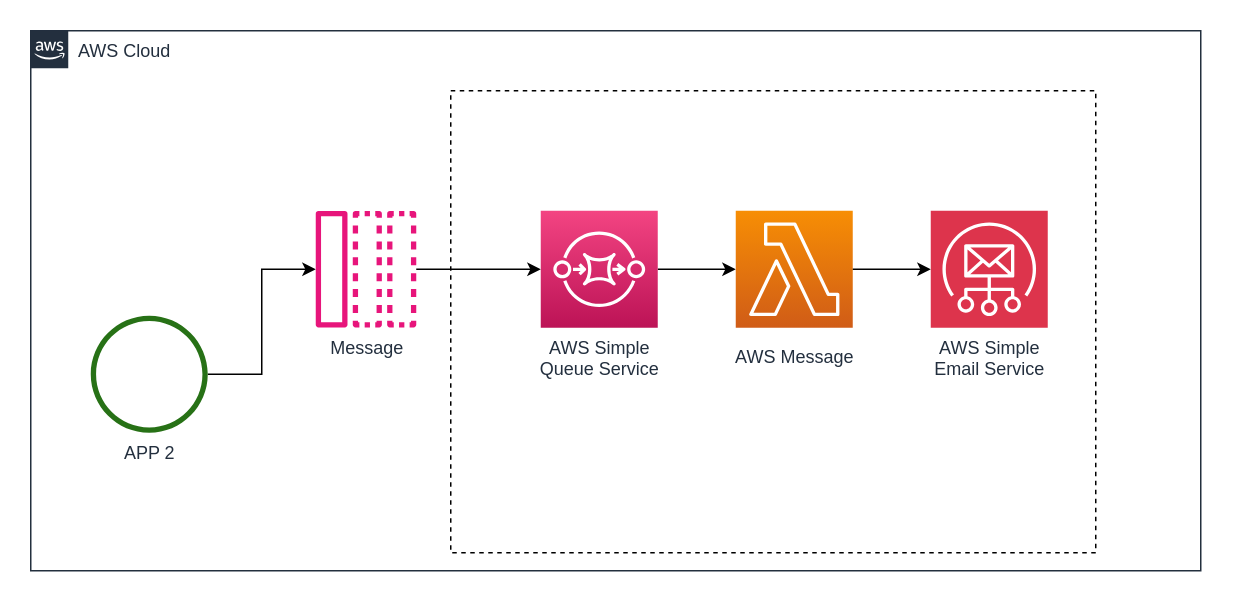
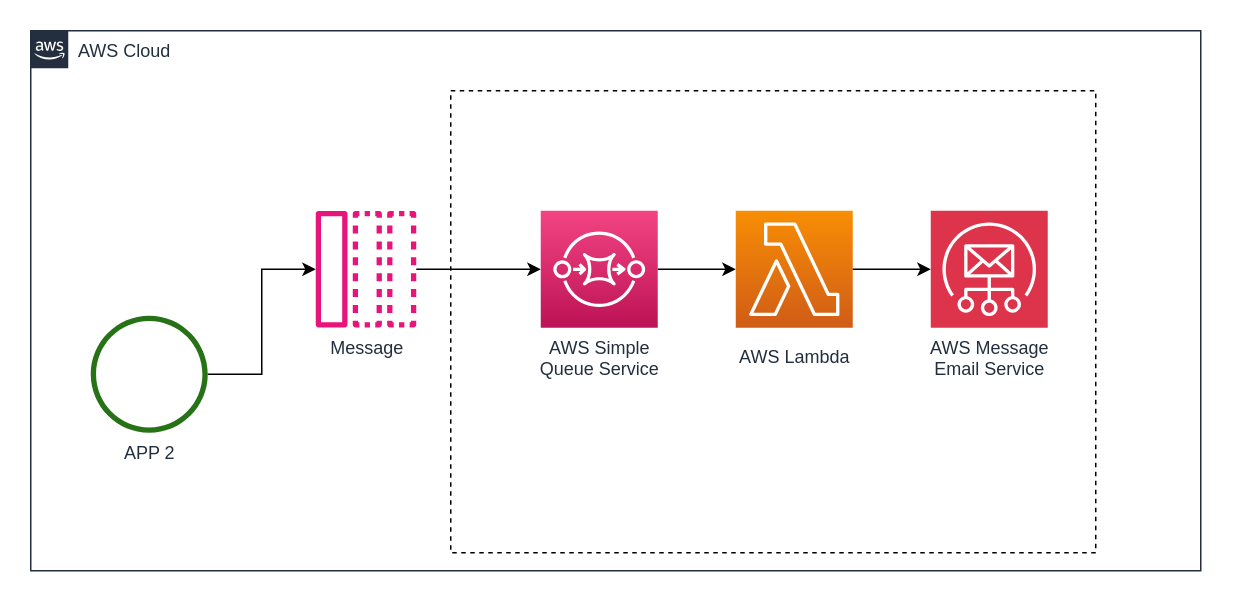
node "AWS Message": label "AWS Message" -> "AWS Lambda"
node "AWS Simple Email Service": label "AWS Simple Email Service" -> "AWS Message Email Service"
